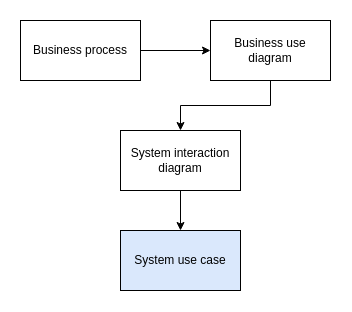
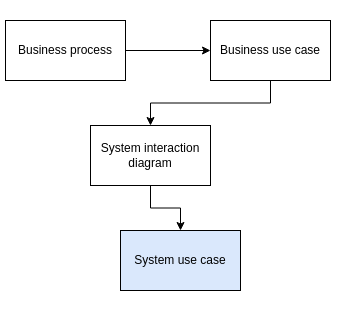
node "Business process": moved (81, 51) -> (66, 51)
node "Business use diagram": label "Business use diagram" -> "Business use case"
node "System interaction diagram": moved (181, 161) -> (151, 156)
